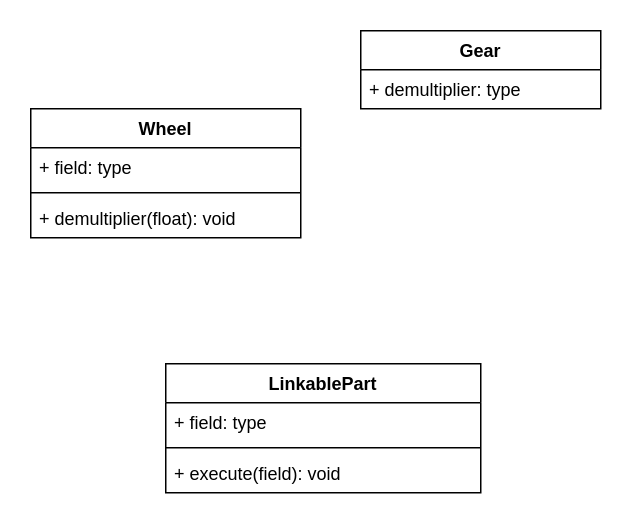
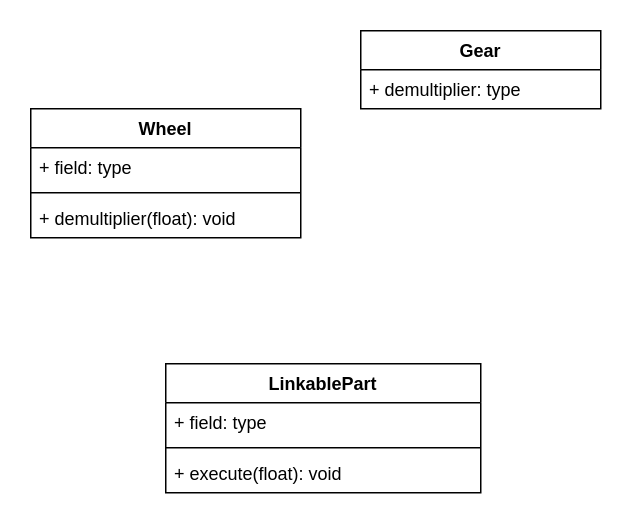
node "+ execute(field): void": label "+ execute(field): void" -> "+ execute(float): void"
